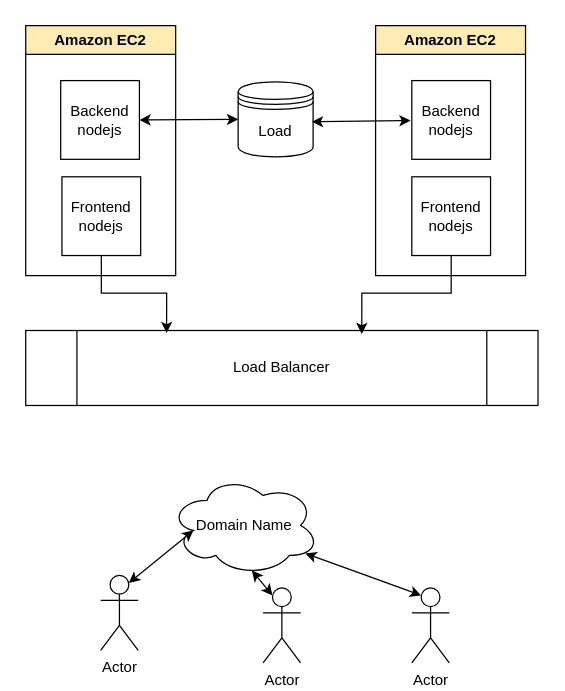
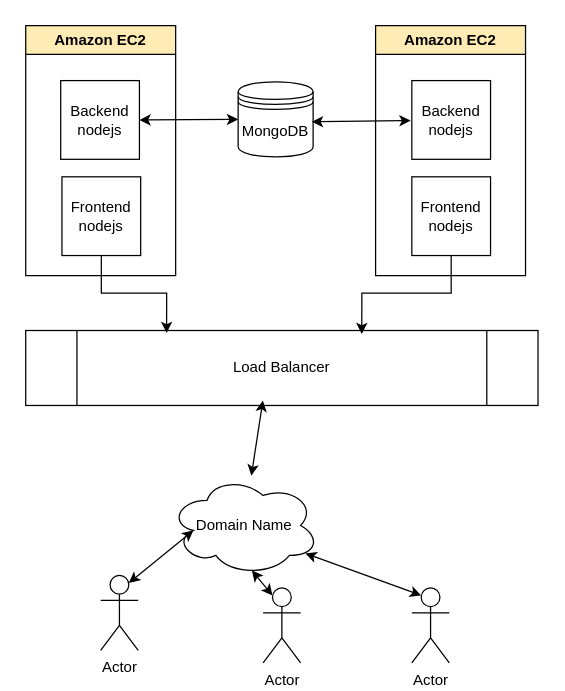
node "Load": label "Load" -> "MongoDB"
edge "Load Balancer" -- "Domain Name": added
